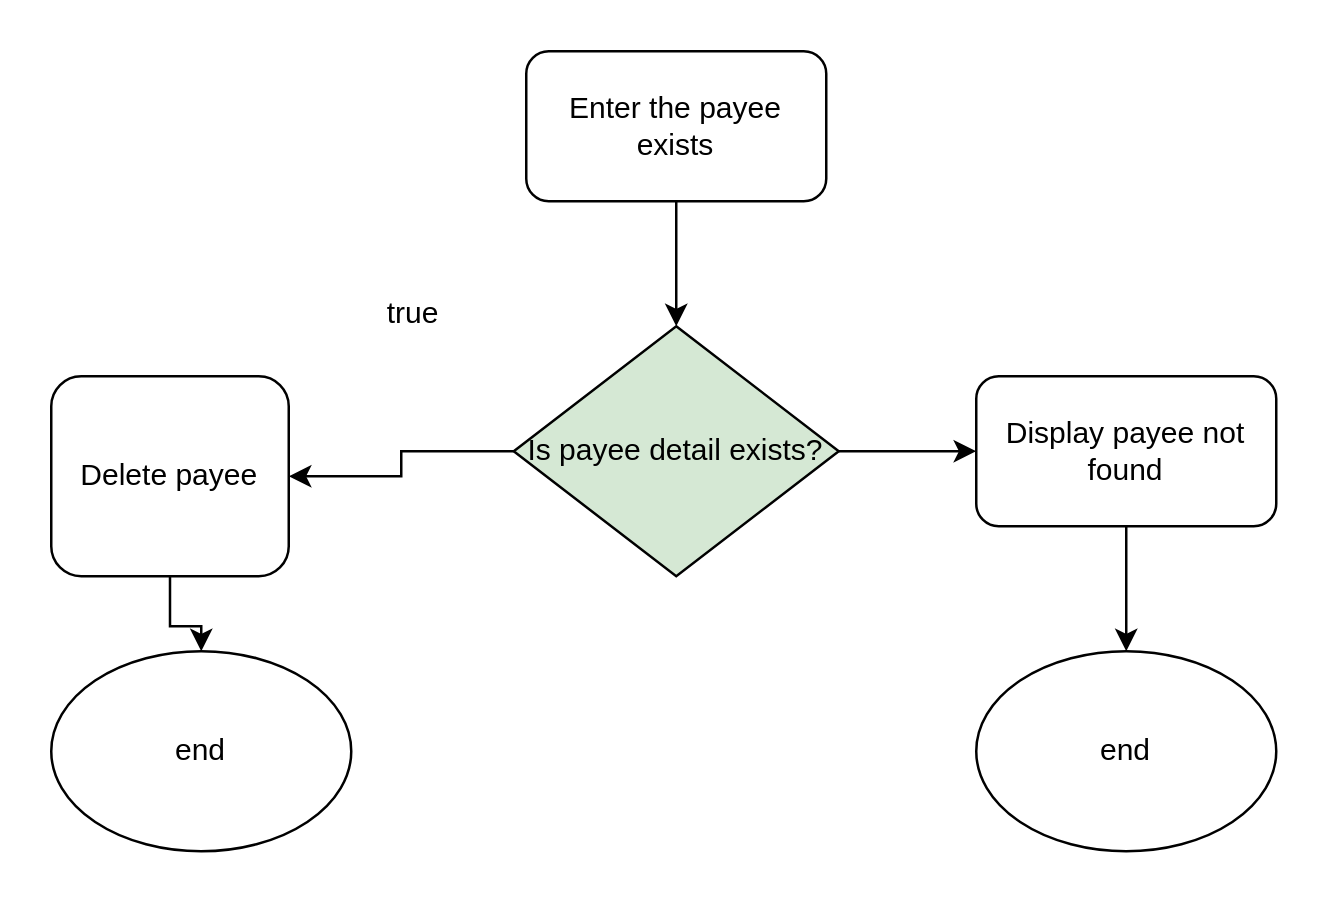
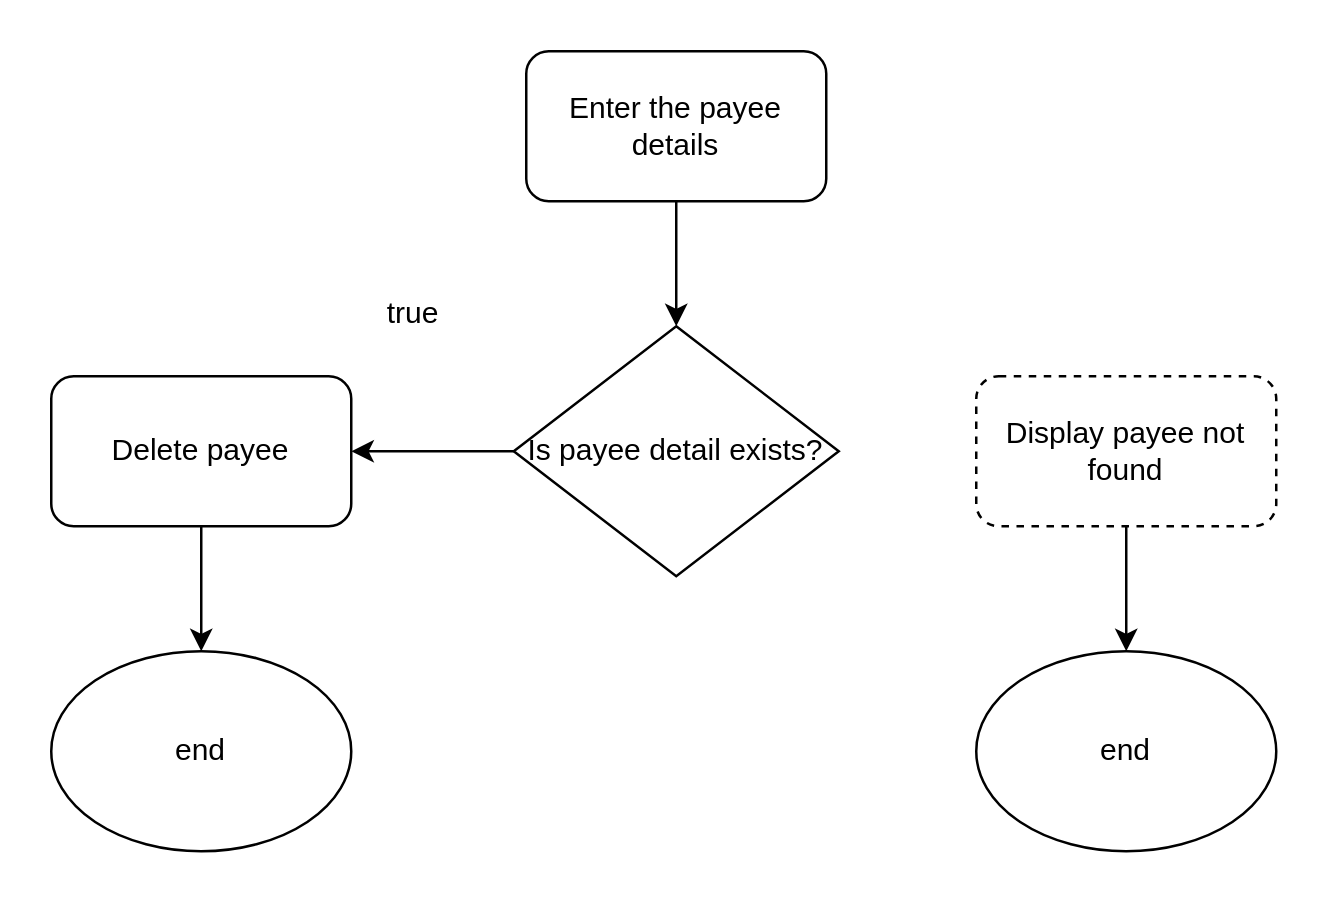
node "Enter the payee exists": label "Enter the payee exists" -> "Enter the payee details"
node "Is payee detail exists?": fillcolor #d5e8d4 -> #ffffff
edge "Is payee detail exists?" -> "Display payee not found": removed
node "Display payee not found": style solid -> dashed
node "Delete payee": size 238x200 -> 300x150
